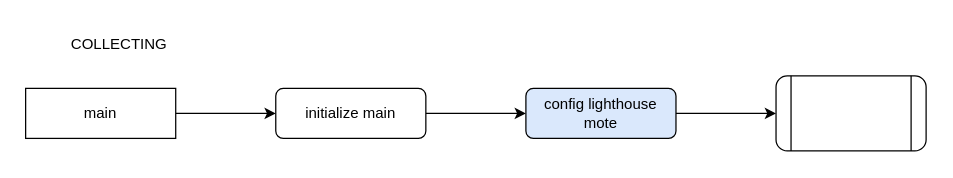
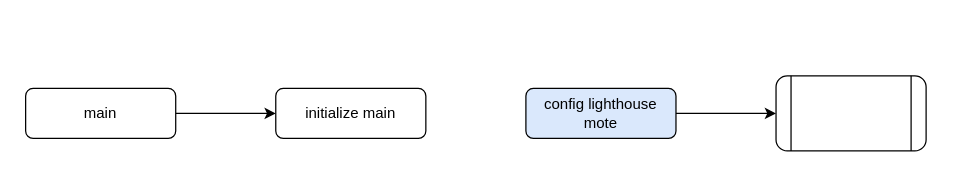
node "COLLECTING": removed
node "main": shape rectangle -> rounded rectangle
edge "initialize main" -> "config lighthouse mote": removed
